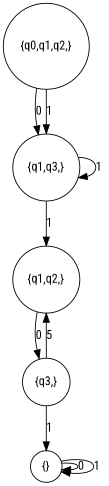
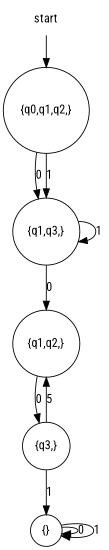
node "start": added
edge "{q1,q3,}" -> "{q1,q2,}": label "1" -> "0"
